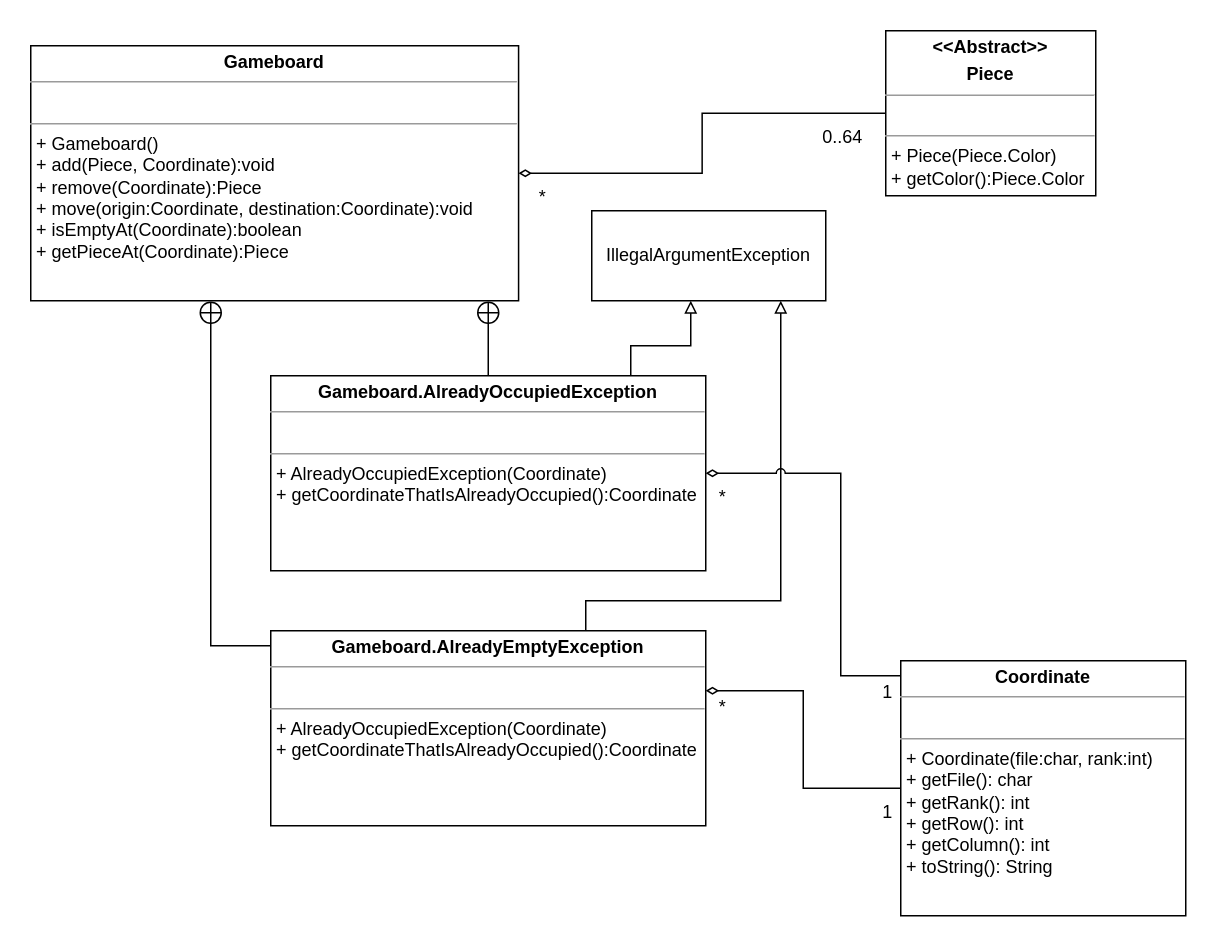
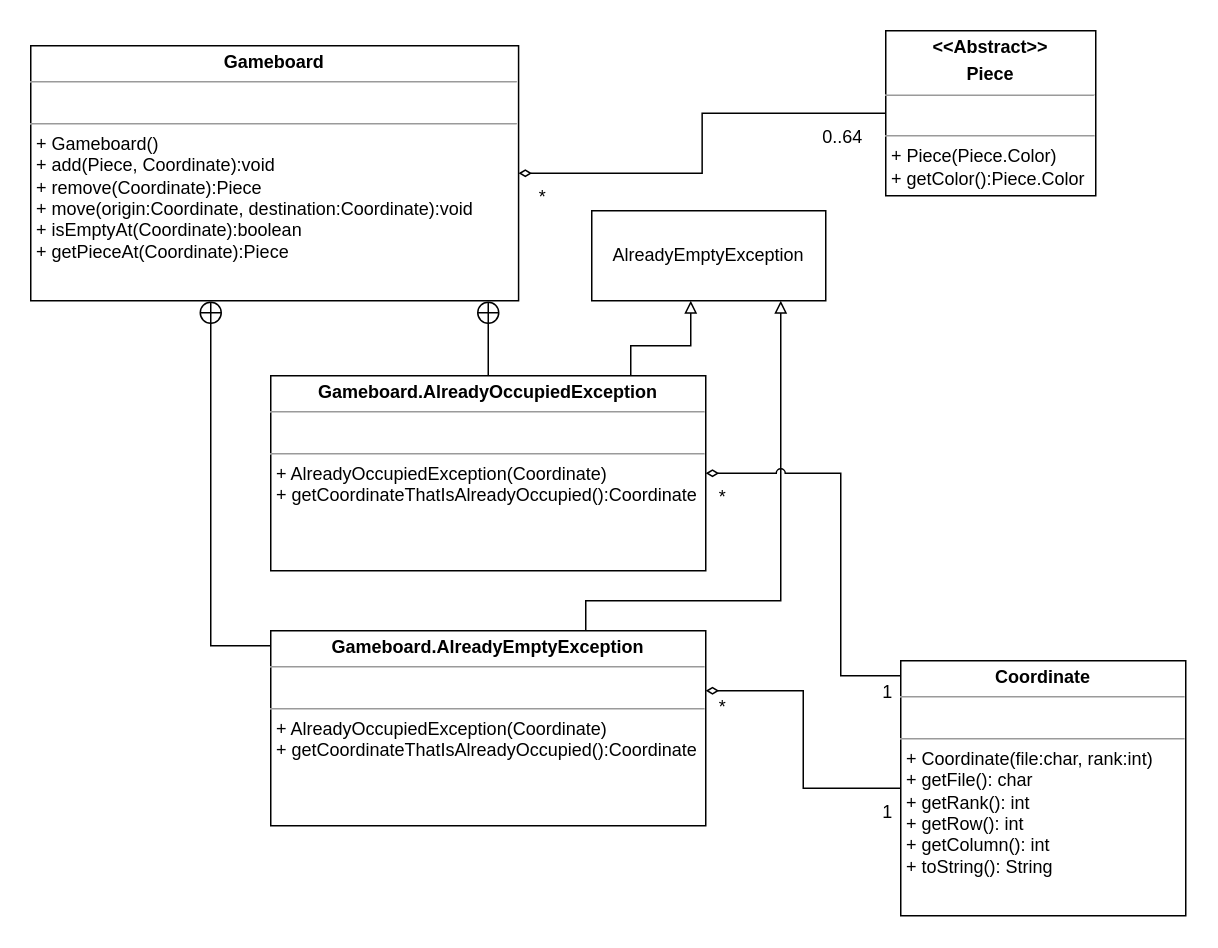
node "IllegalArgumentException": label "IllegalArgumentException" -> "AlreadyEmptyException"
